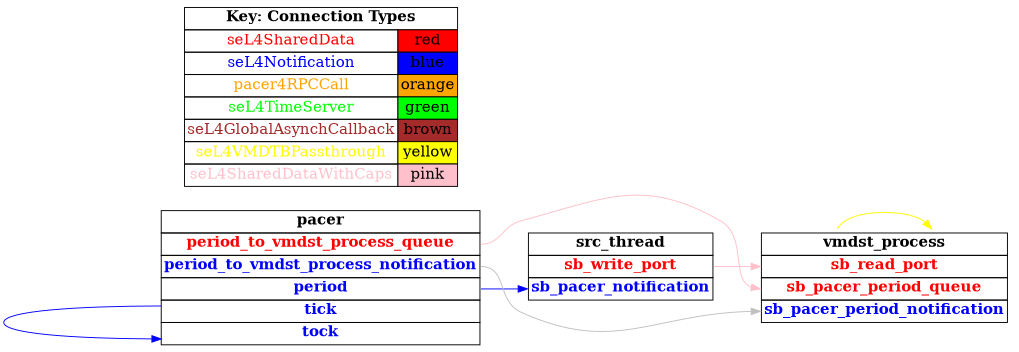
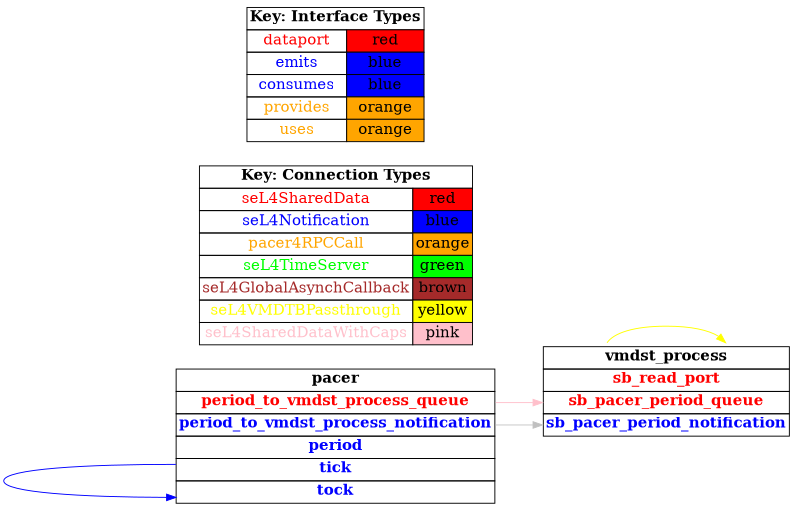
node "Key: Interface Types": added
node "src_thread": removed
